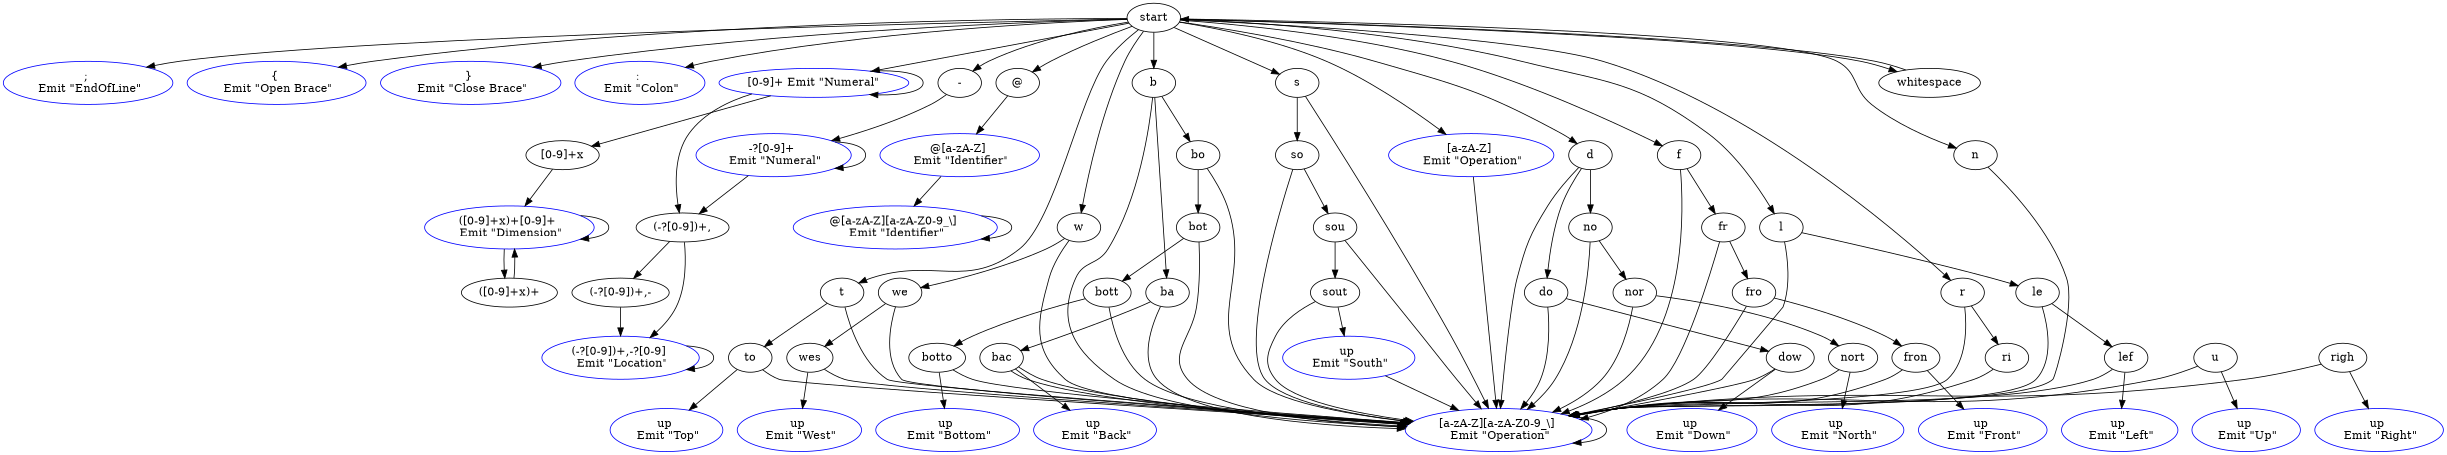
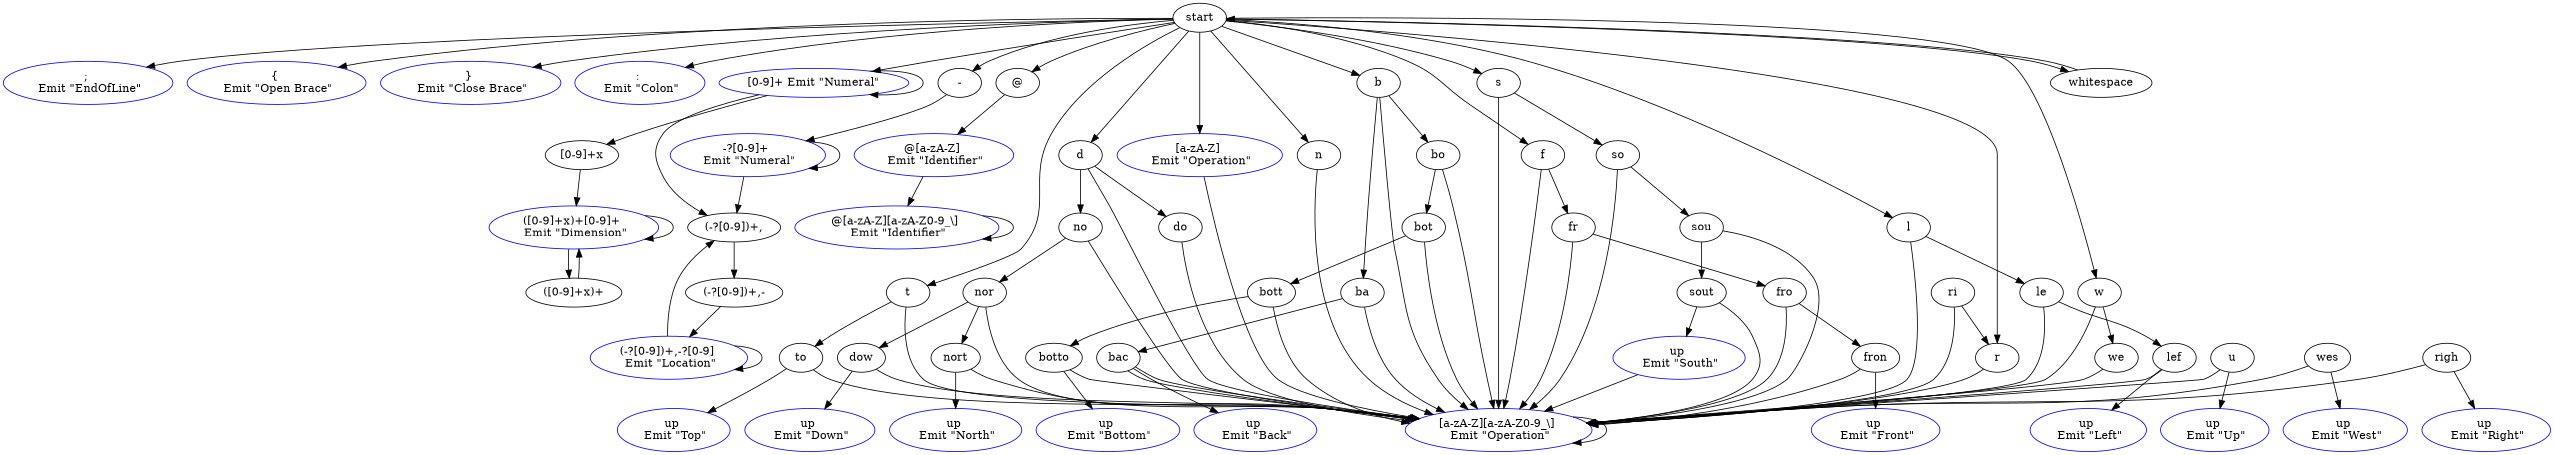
edge "(-?[0-9])+," -> "(-?[0-9])+,-?[0-9]": reversed
edge "r" -> "ri": reversed
edge "we" -> "wes": removed
edge "do" -> "dow": now "nor" -> "dow"
